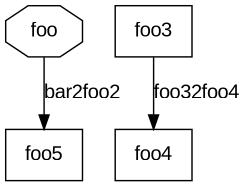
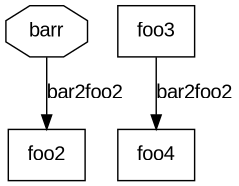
node "foo": label "foo" -> "barr"
edge "foo3" -> "foo4": label "foo32foo4" -> "bar2foo2"
node "foo5": label "foo5" -> "foo2"
